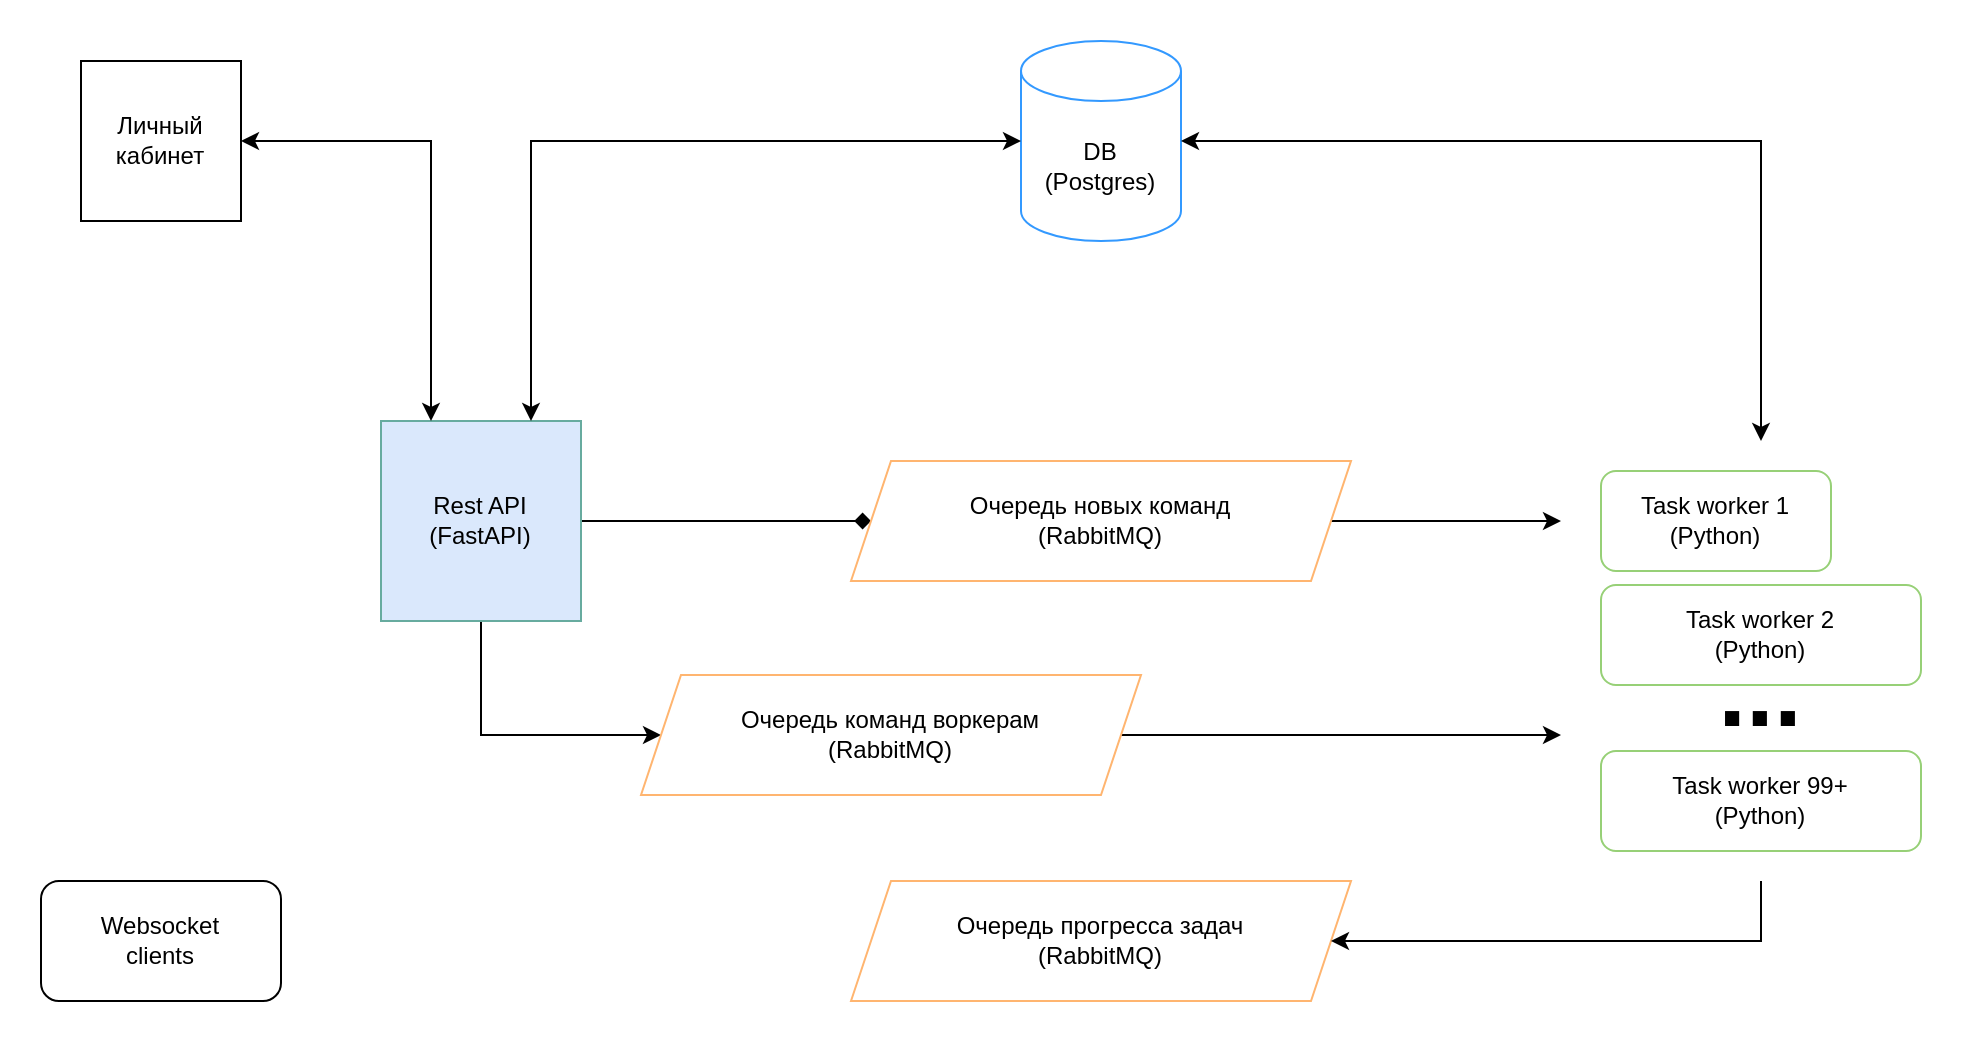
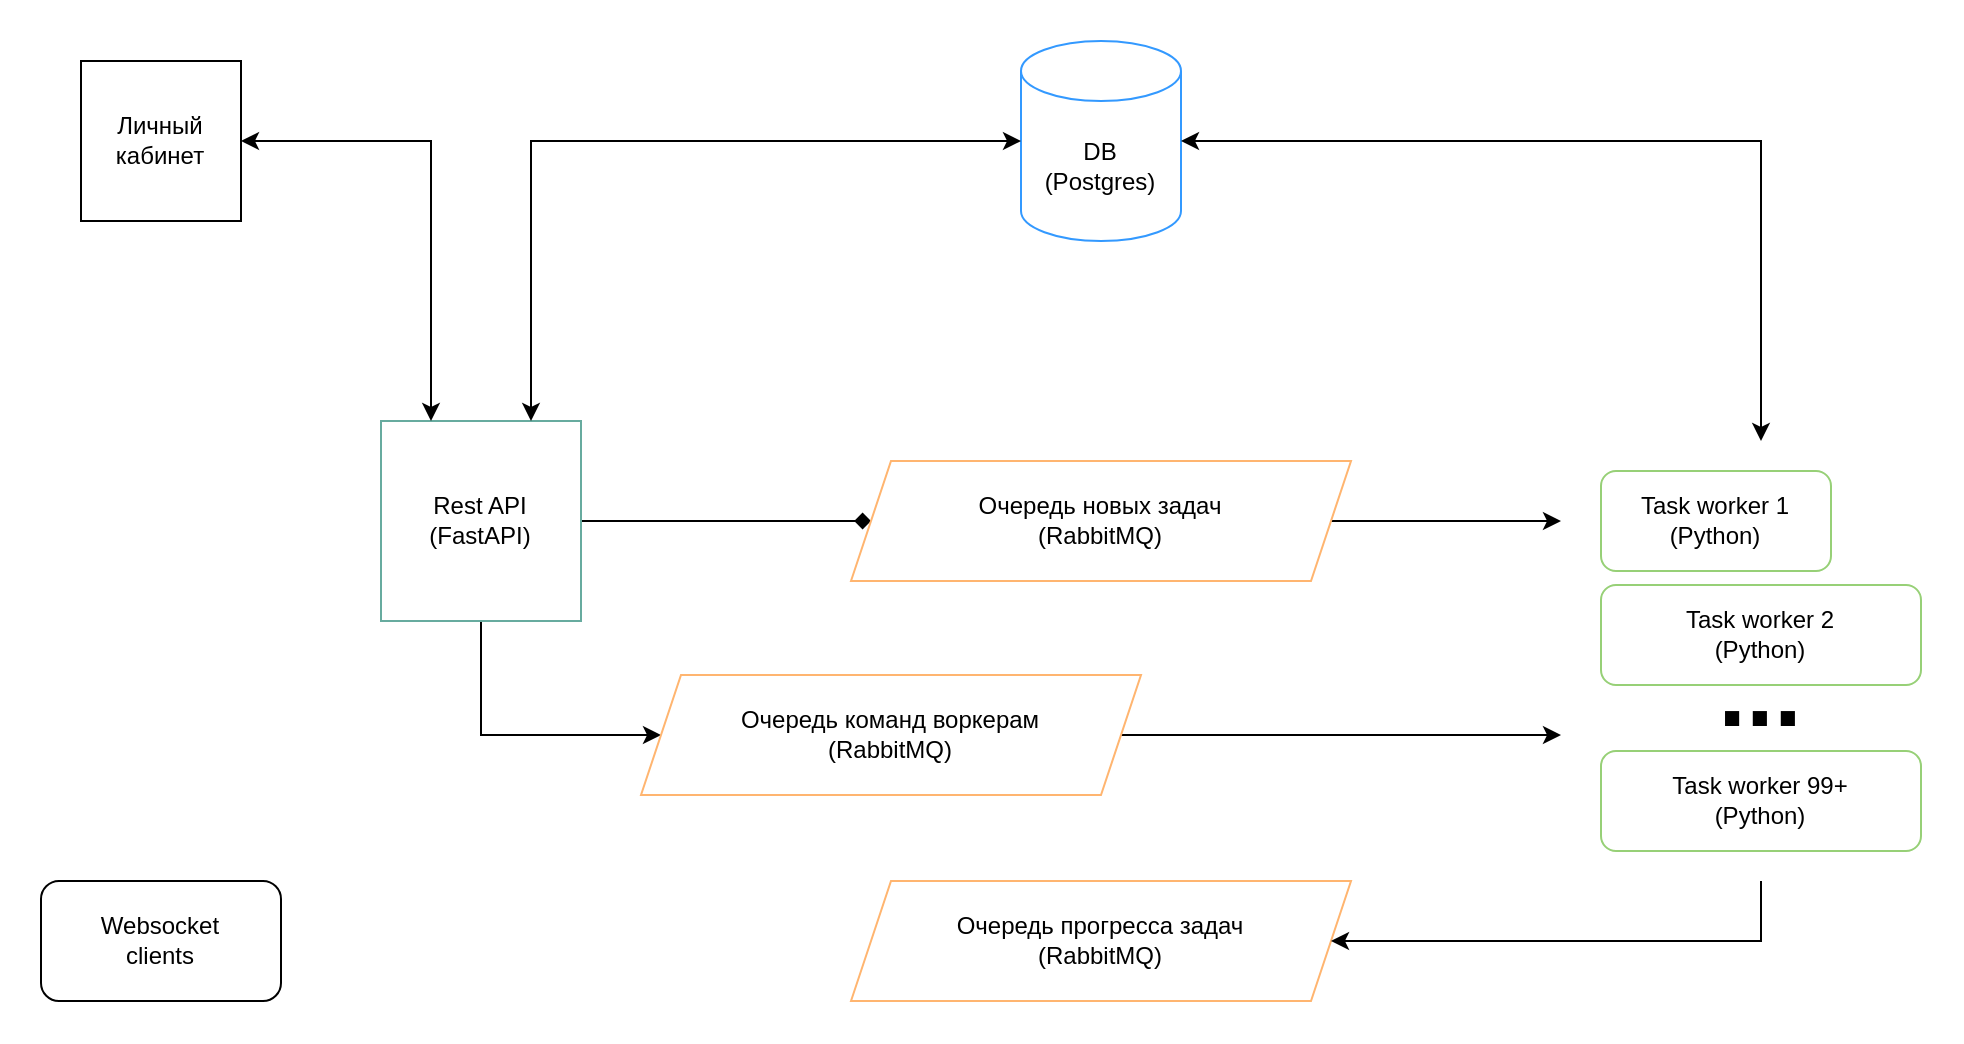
node "Rest API (FastAPI)": fillcolor #dae8fc -> #ffffff
node "Очередь новых команд (RabbitMQ)": label "Очередь новых команд (RabbitMQ)" -> "Очередь новых задач (RabbitMQ)"
